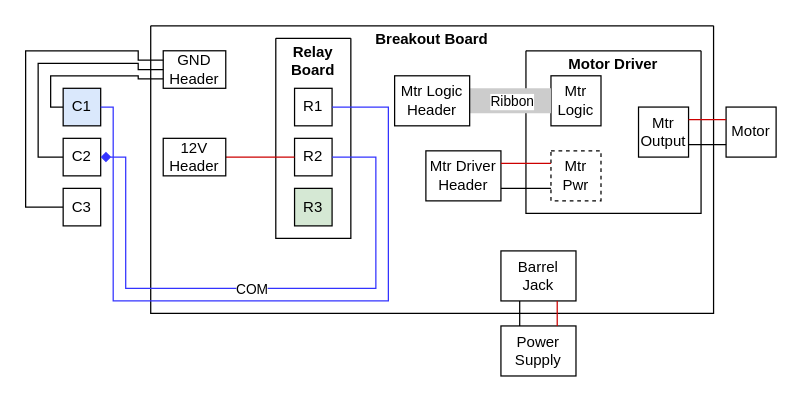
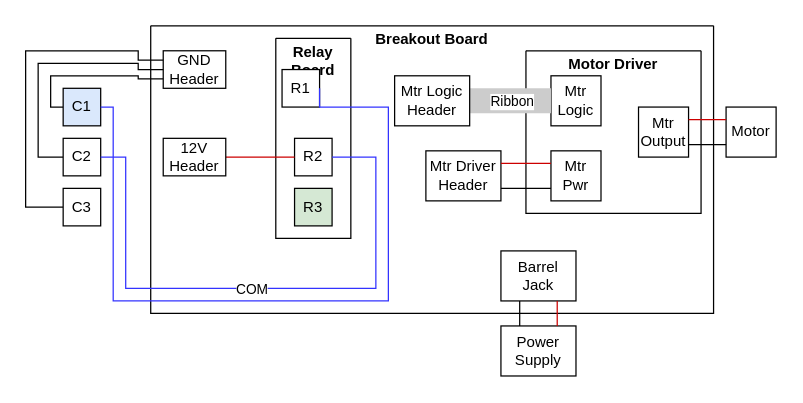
node "R1": moved (313, 107) -> (301, 88)
edge "R2" -> "C2": arrowhead diamond -> none
node "Mtr Pwr": style dashed -> solid
